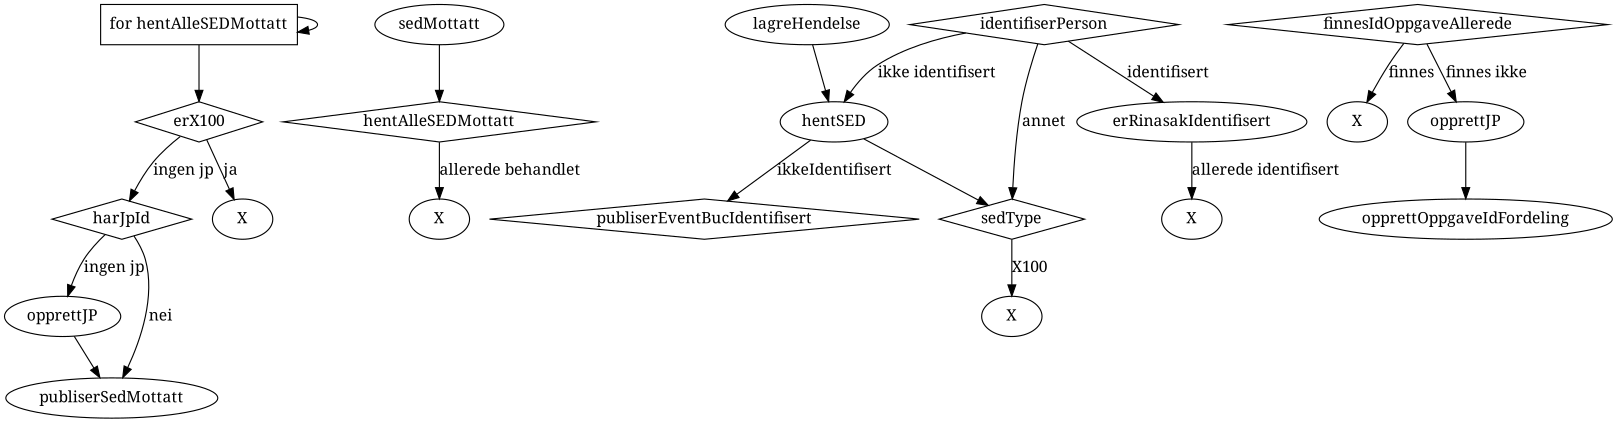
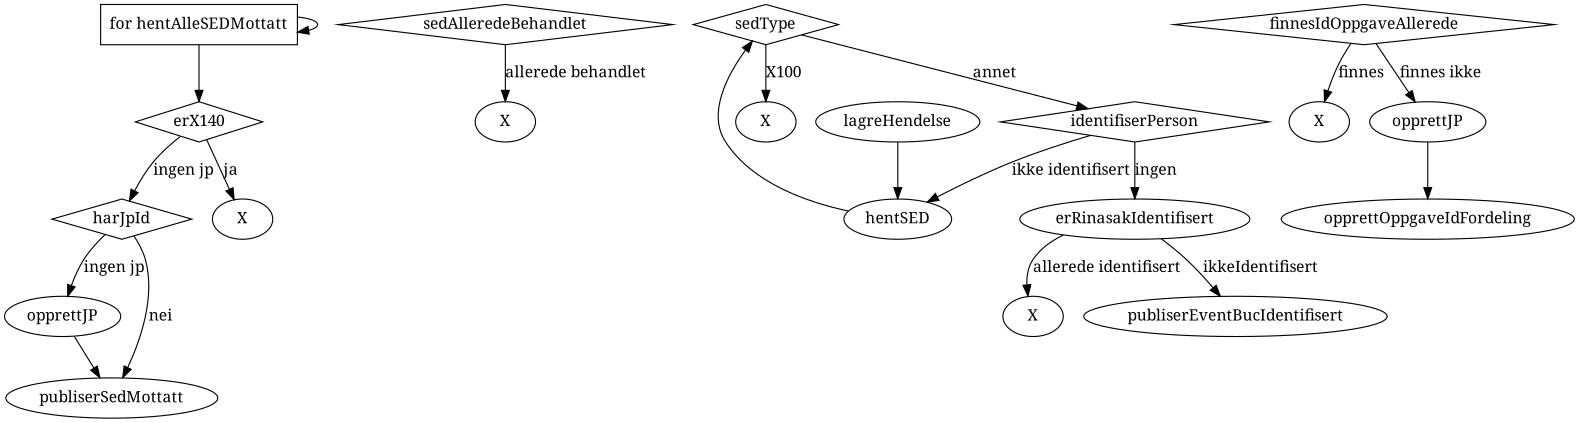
node "sedMottatt": removed
edge "identifiserPerson" -> "erRinasakIdentifisert": label "identifisert" -> "ingen"
edge "identifiserPerson" -> "sedType": reversed
node "erX100": label "erX100" -> "erX140"
node "hentAlleSEDMottatt": label "hentAlleSEDMottatt" -> "sedAlleredeBehandlet"
edge "hentSED" -> "publiserEventBucIdentifisert": now "erRinasakIdentifisert" -> "publiserEventBucIdentifisert"
node "publiserEventBucIdentifisert": shape diamond -> ellipse
